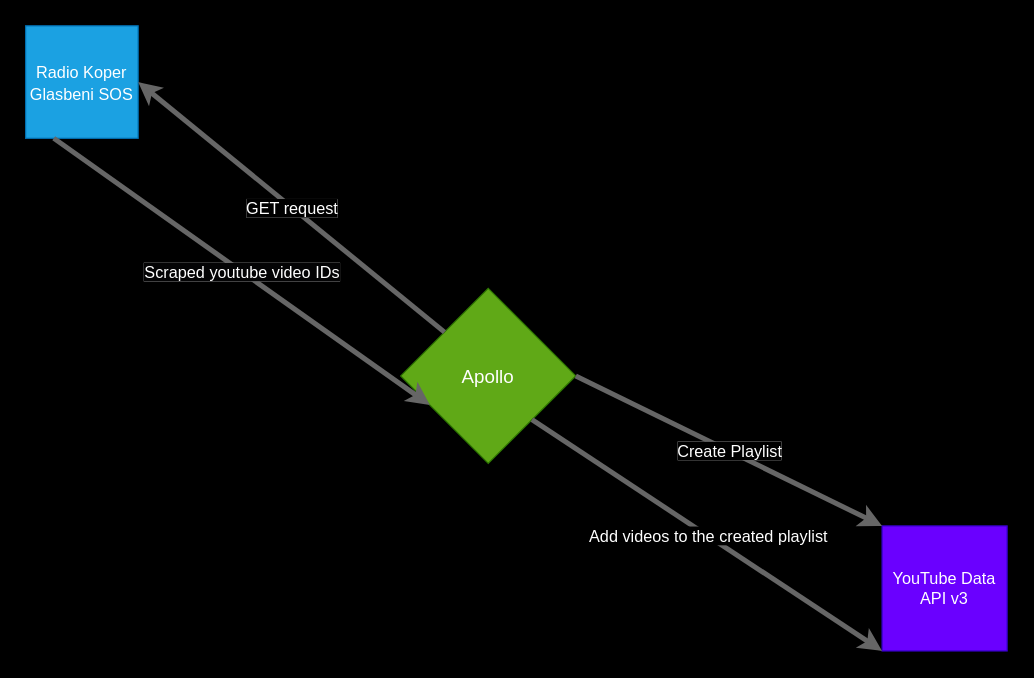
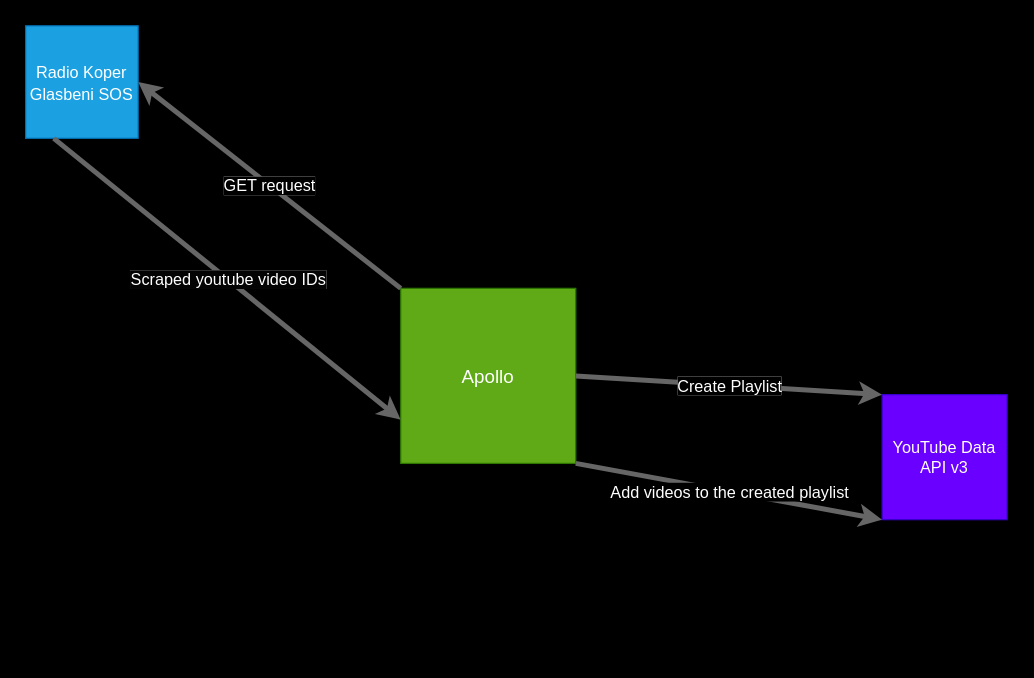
node "Apollo": shape diamond -> rectangle
node "YouTube Data API v3": moved (944, 588) -> (944, 457)
